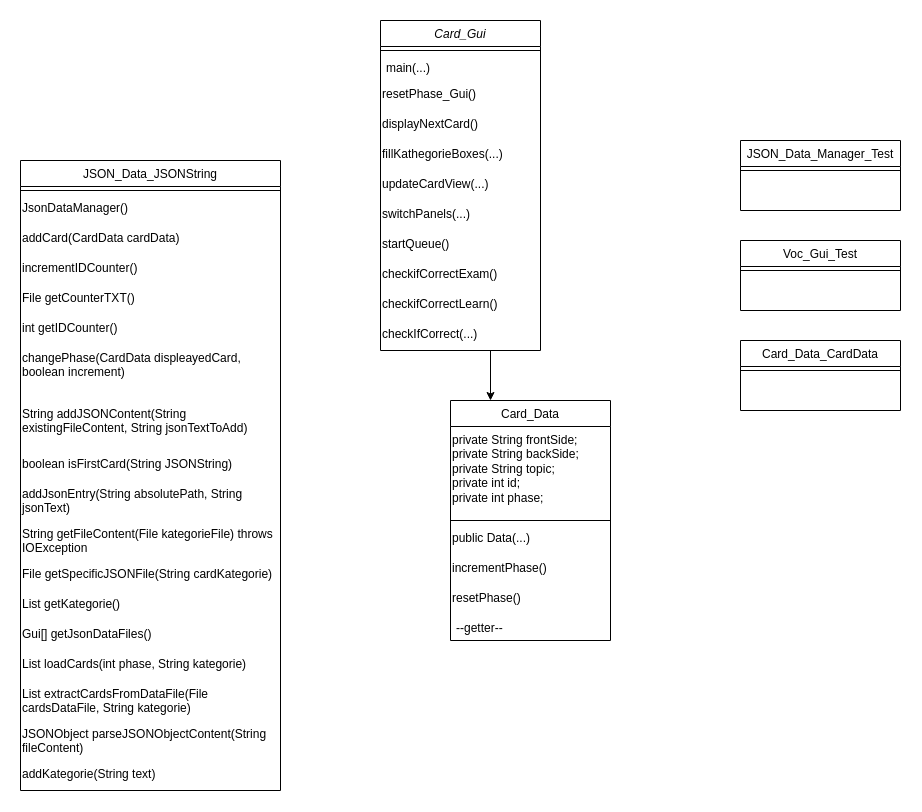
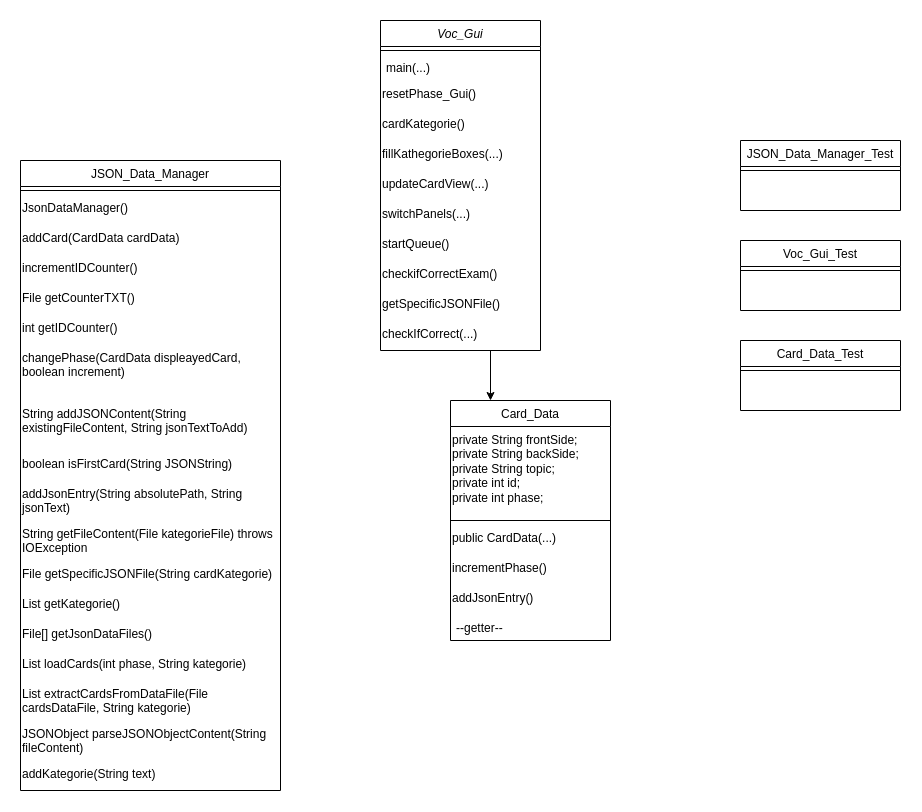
node "Card_Gui": label "Card_Gui" -> "Voc_Gui"
node "displayNextCard()": label "displayNextCard()" -> "cardKategorie()"
node "JSON_Data_JSONString": label "JSON_Data_JSONString" -> "JSON_Data_Manager"
node "checkifCorrectLearn()": label "checkifCorrectLearn()" -> "getSpecificJSONFile()"
node "Card_Data_CardData": label "Card_Data_CardData" -> "Card_Data_Test"
node "public Data(...)": label "public Data(...)" -> "public CardData(...)"
node "resetPhase()": label "resetPhase()" -> "addJsonEntry()"
node "Gui[] getJsonDataFiles()": label "Gui[] getJsonDataFiles()" -> "File[] getJsonDataFiles()"
